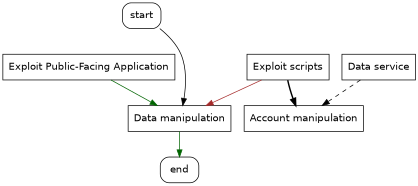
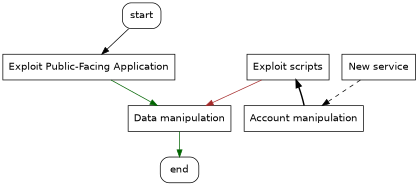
edge "start" -> "Data manipulation": now "start" -> "Exploit Public-Facing Application"
node "Data service": label "Data service" -> "New service"
edge "Exploit scripts" -> "Account manipulation": reversed
